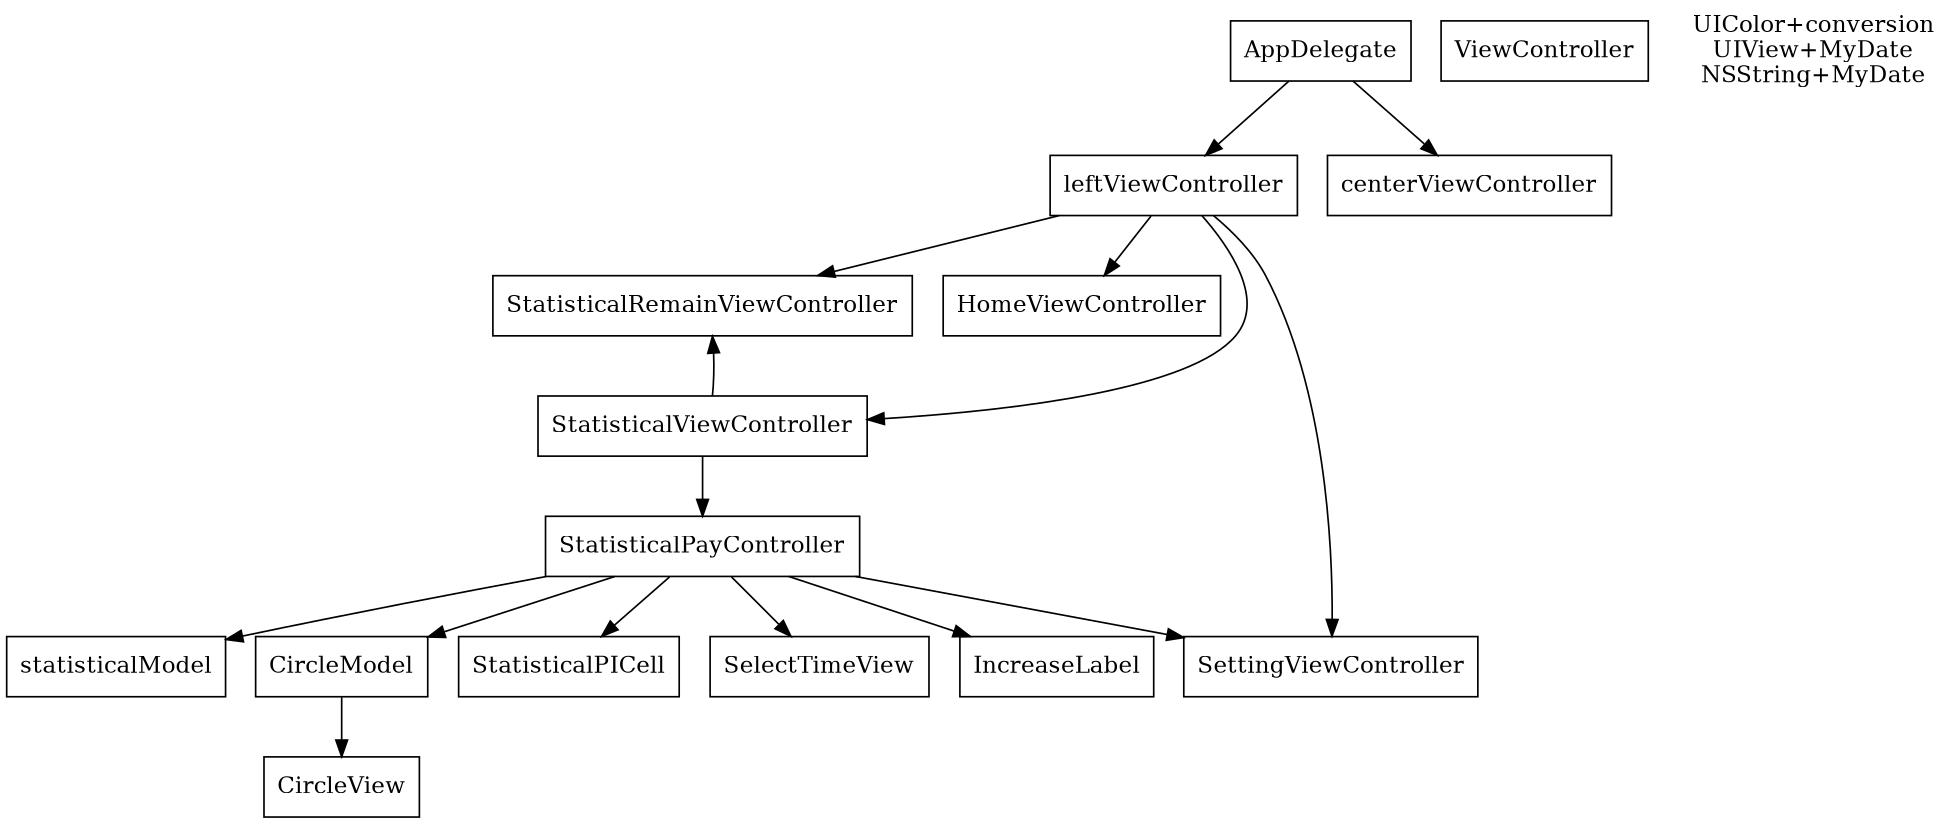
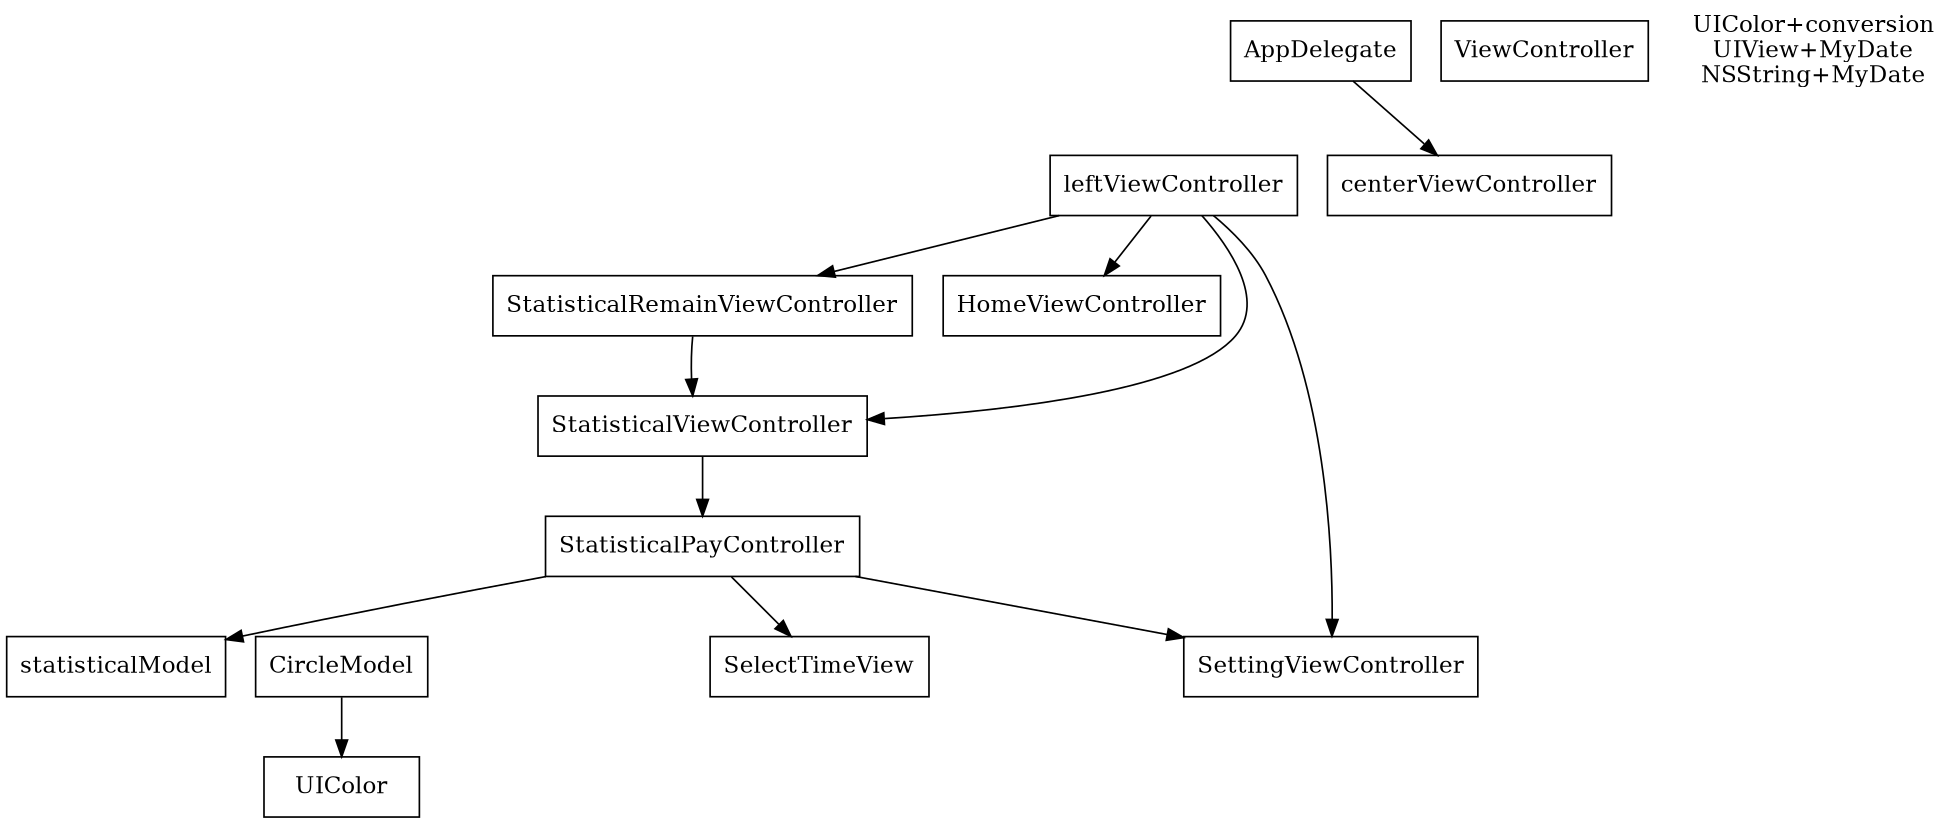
edge "AppDelegate" -> "leftViewController": removed
edge "StatisticalViewController" -> "StatisticalRemainViewController": reversed
edge "StatisticalPayController" -> "CircleModel": removed
node "StatisticalPICell": removed
node "IncreaseLabel": removed
node "CircleView": label "CircleView" -> "UIColor"
